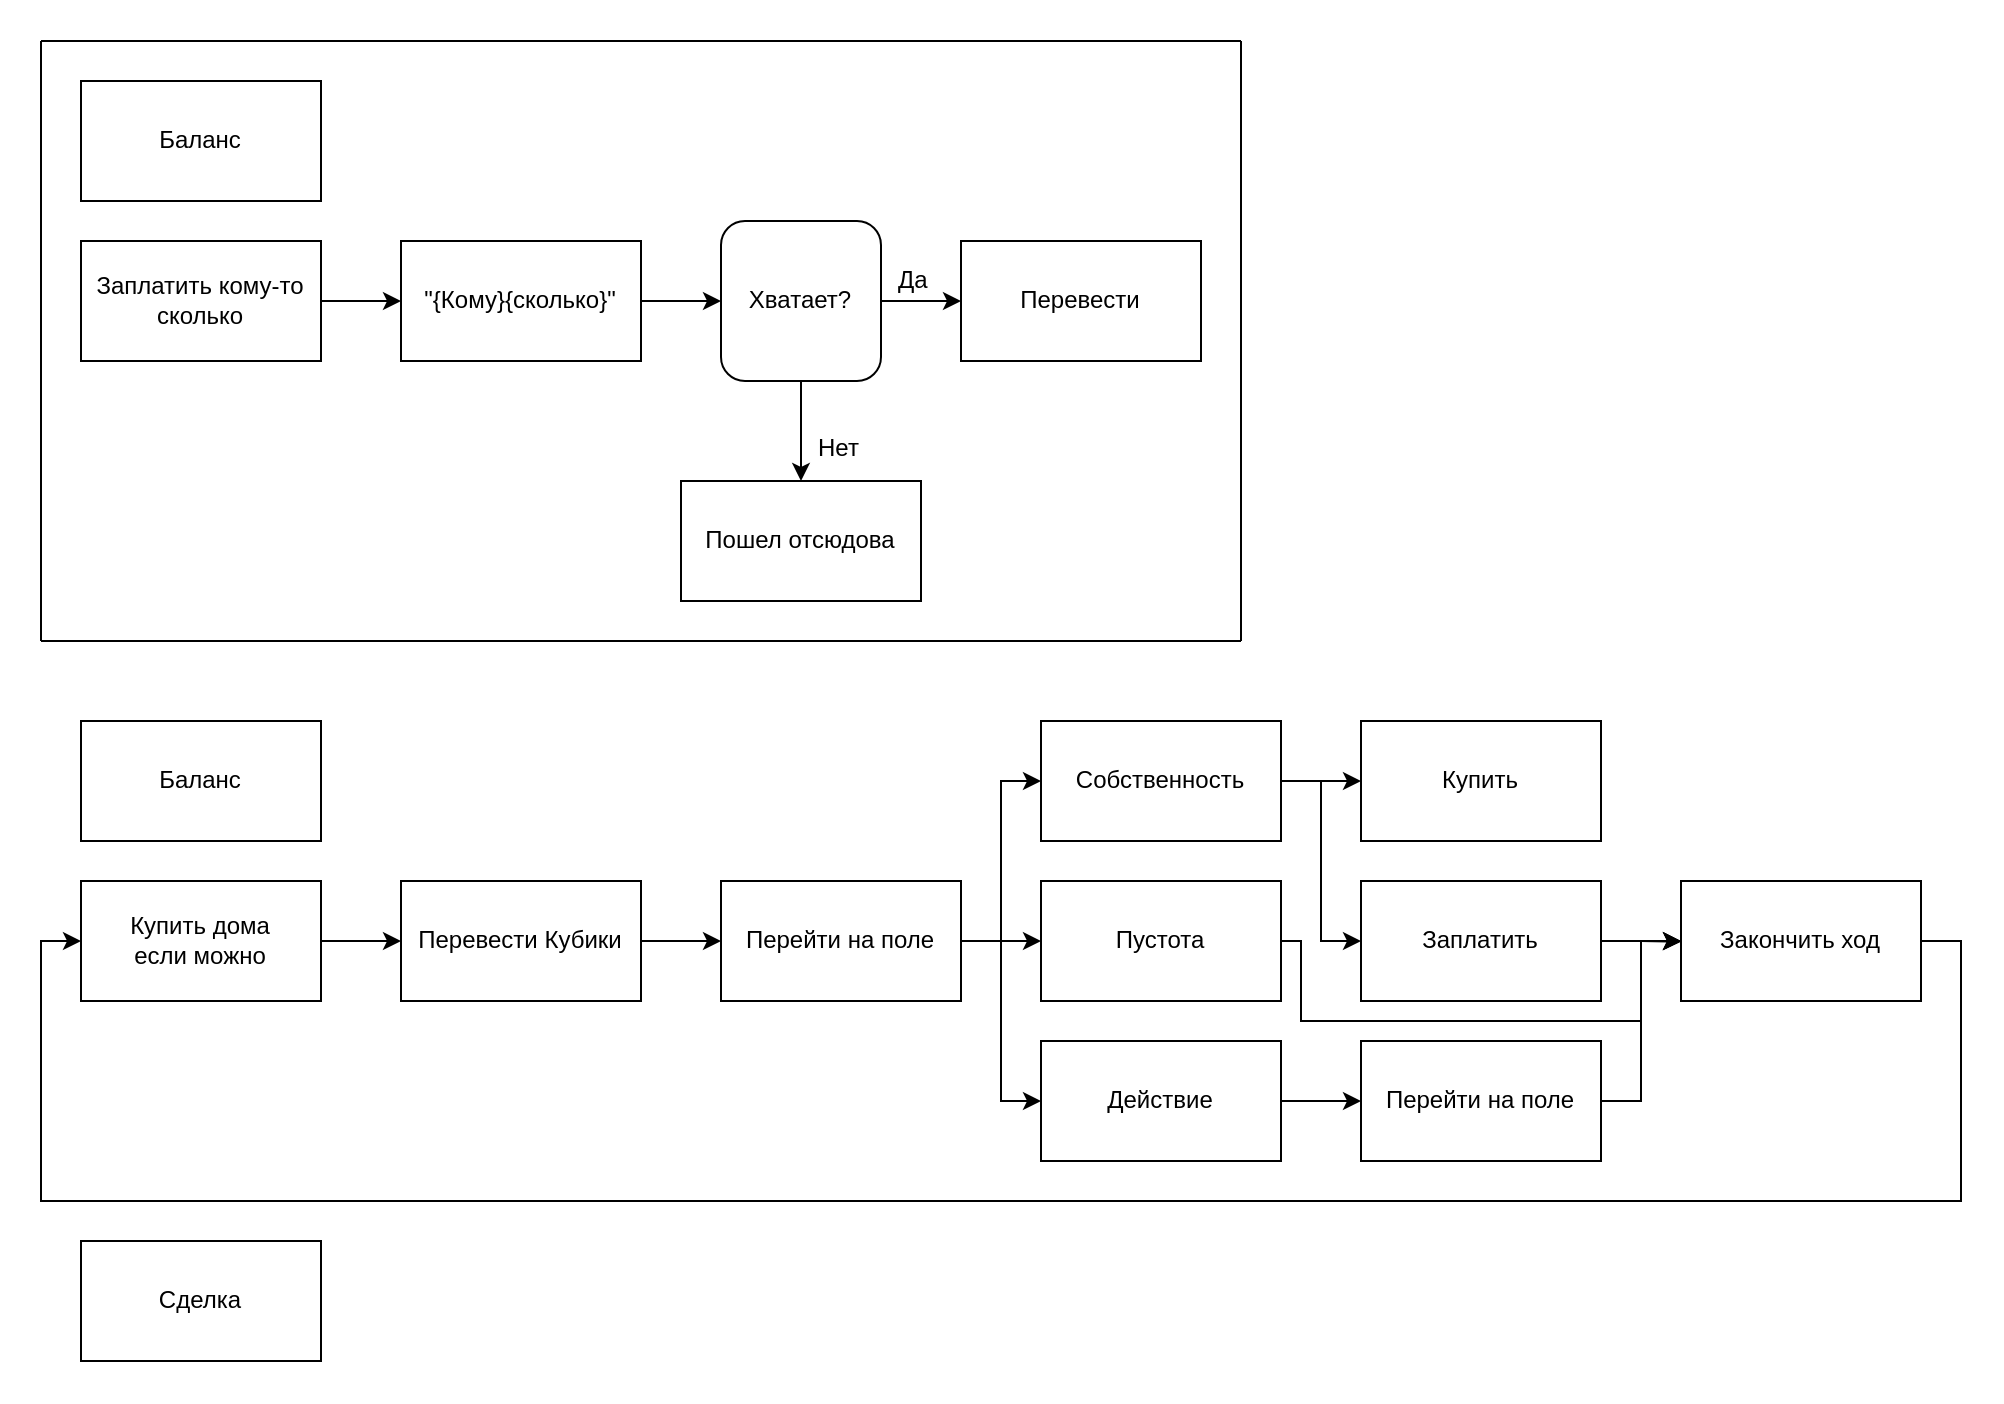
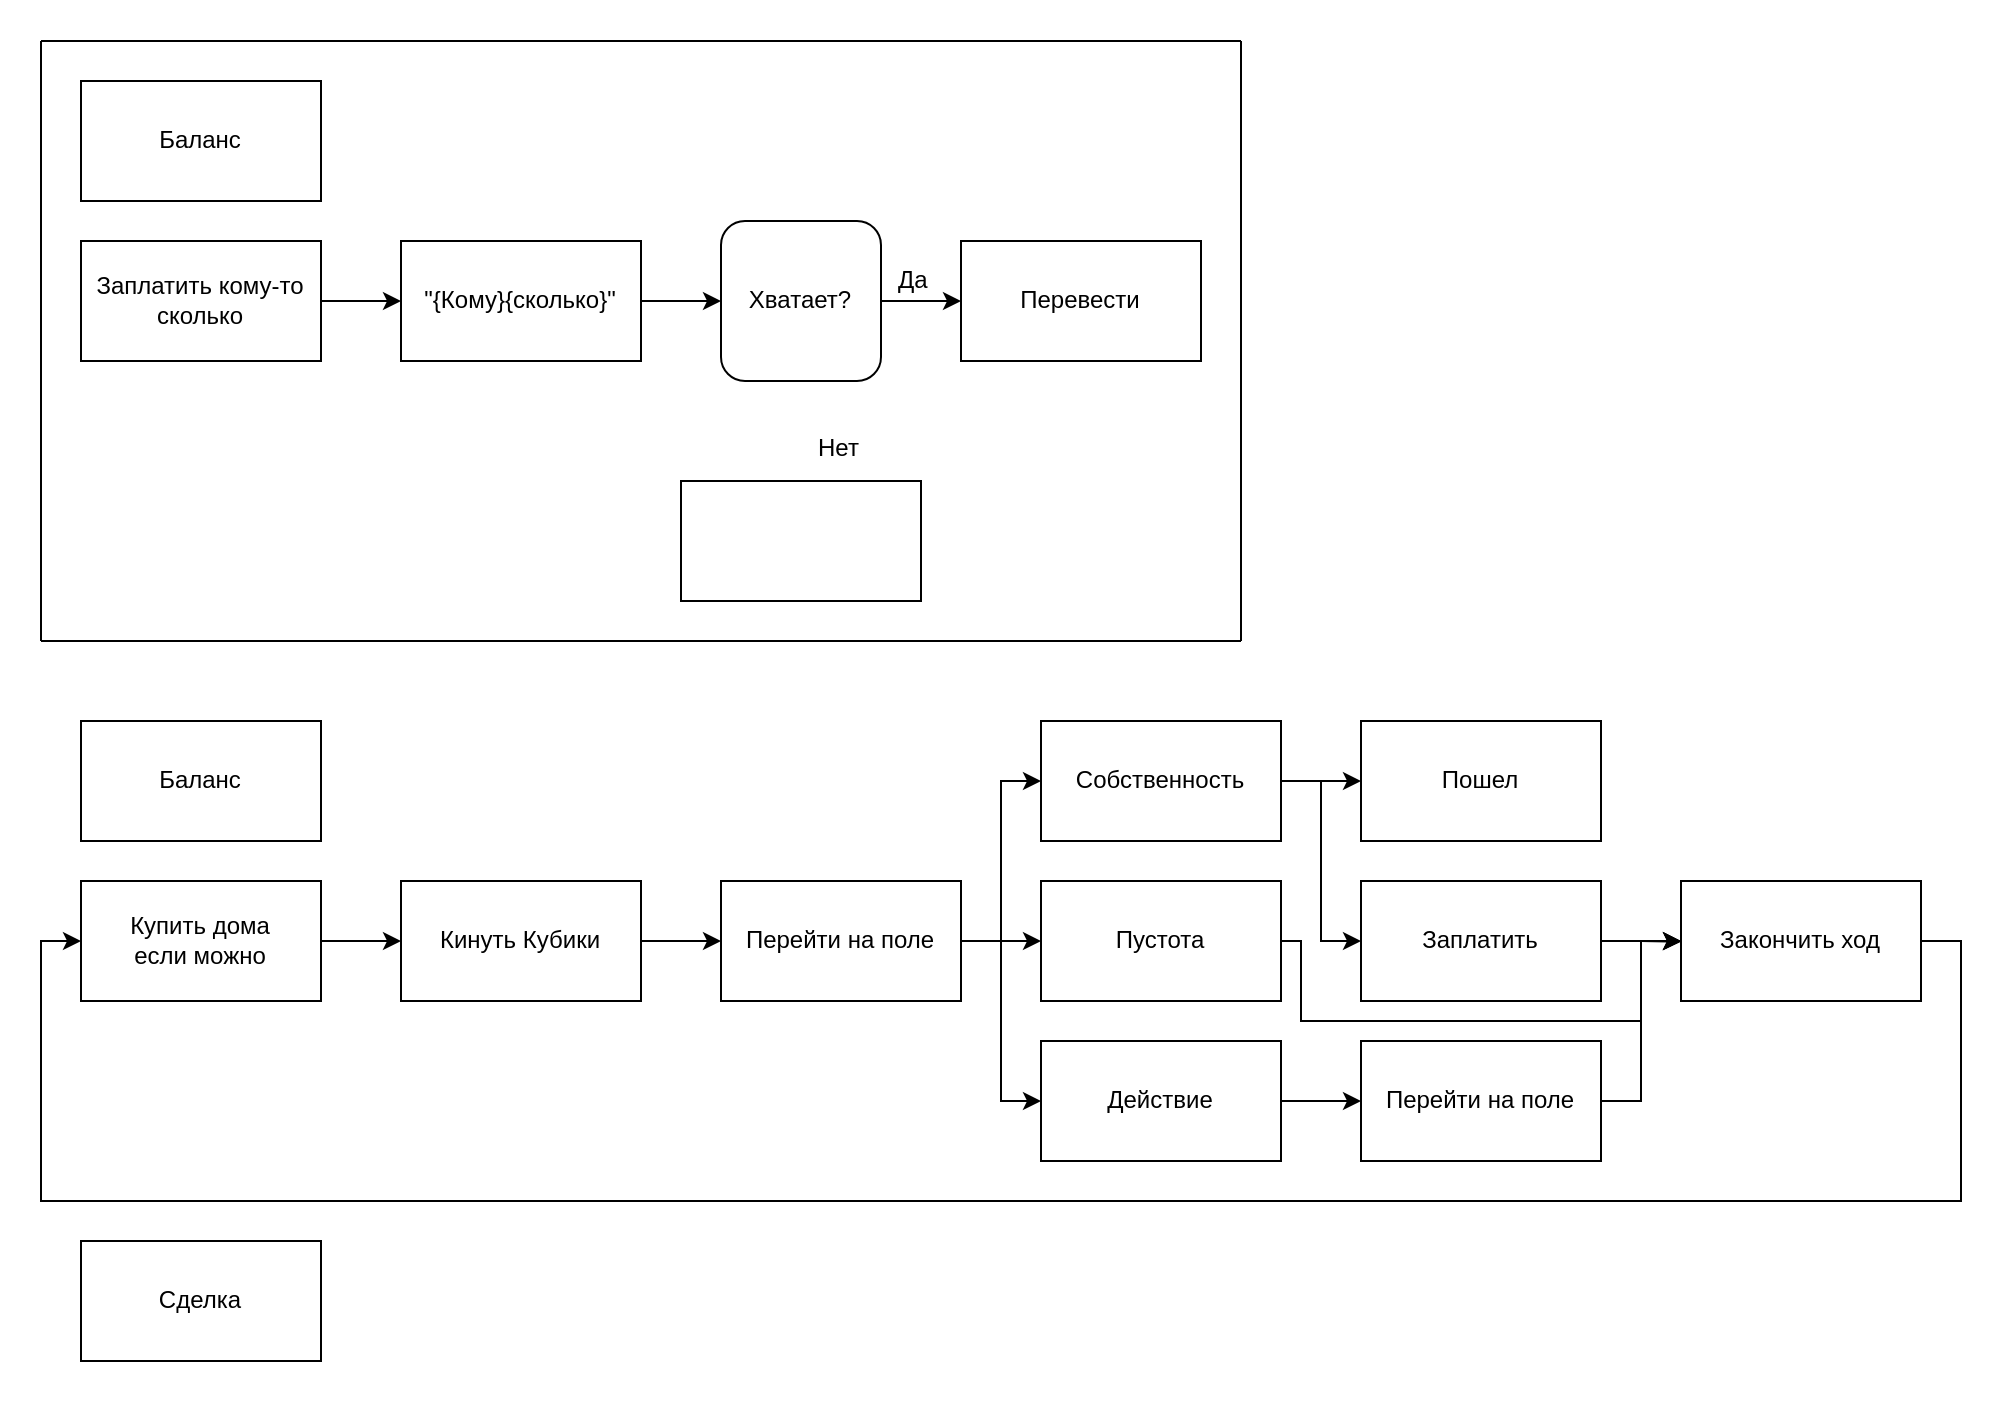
edge "Хватает?" -> "Пошел отсюдова": removed
node "Пошел отсюдова": removed
node "Купить": label "Купить" -> "Пошел"
node "Перевести Кубики": label "Перевести Кубики" -> "Кинуть Кубики"
